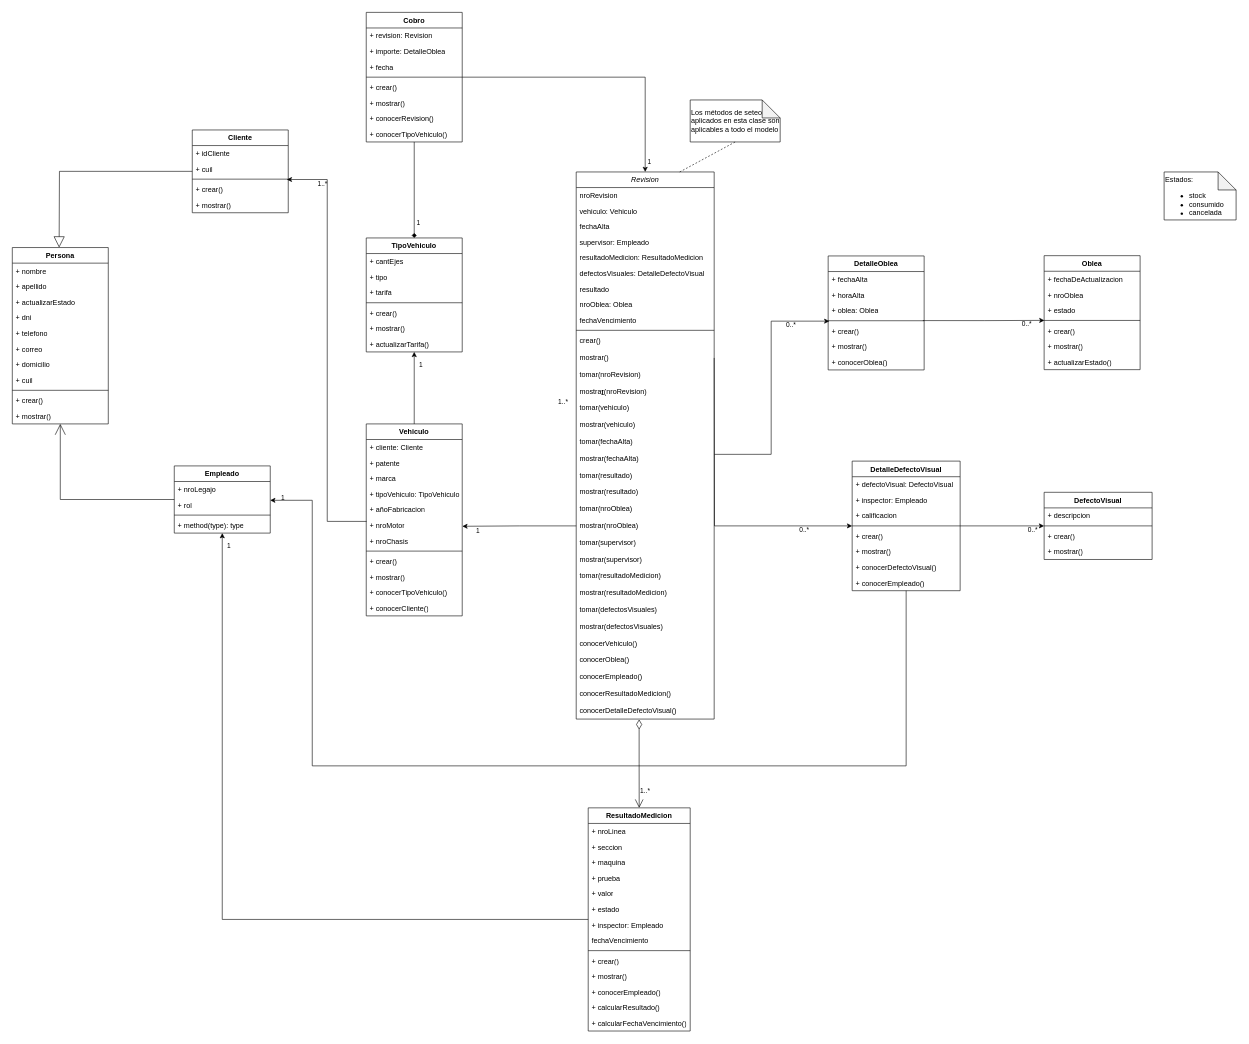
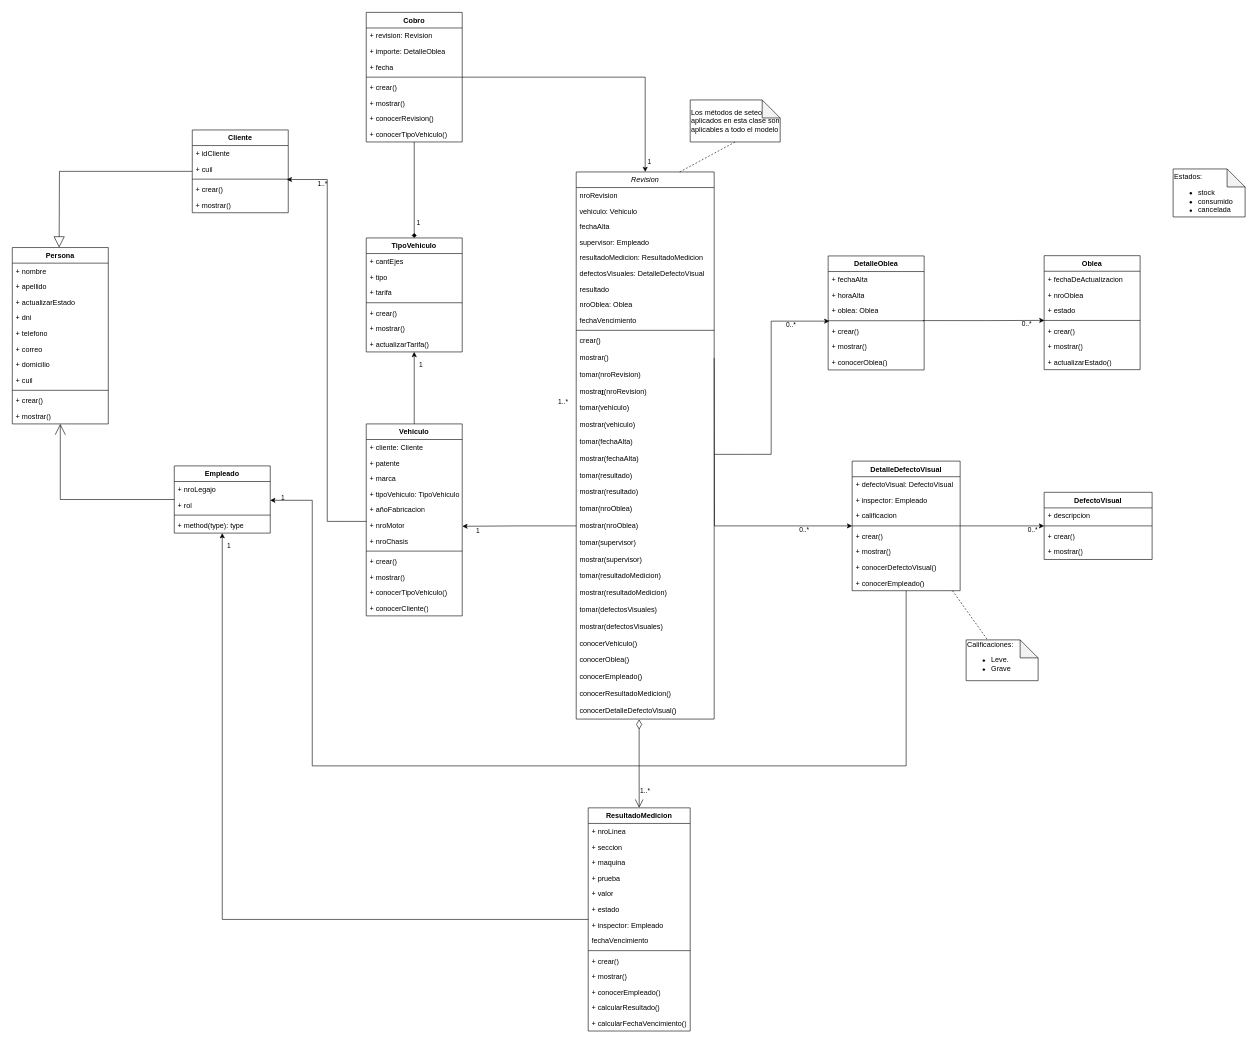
node "Estados: stock consumido cancelada": moved (1200, 196) -> (1209, 193)
edge "DetalleDefectoVisual" -- "Calificaciones: Leve. Grave": added
node "Calificaciones: Leve. Grave": added
